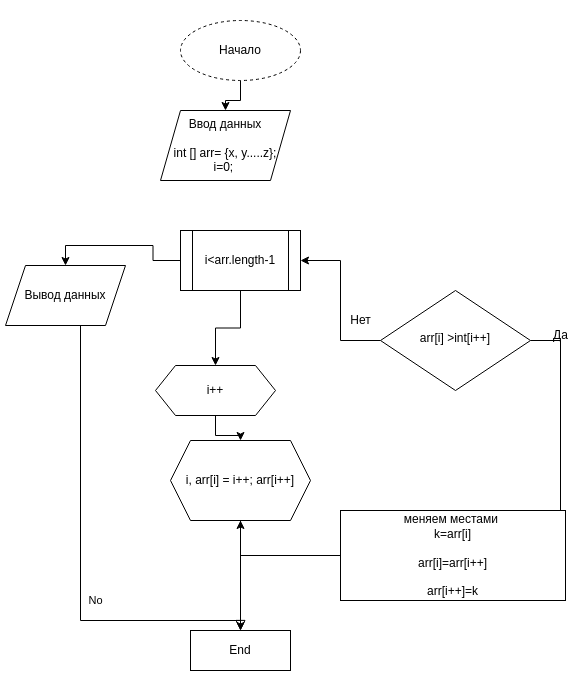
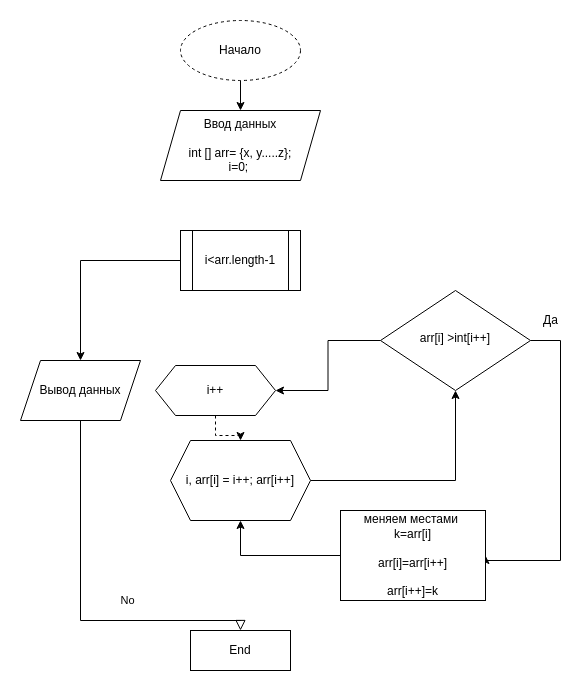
node "Ввод данных int [] arr= {x, y.....z}; i=0;": size 130x70 -> 160x70
edge "arr[i] >int[i++]" -> "i<arr.length-1": now "arr[i] >int[i++]" -> "i++"
node "Вывод данных": moved (66, 296) -> (81, 391)
node "Нет": removed
edge "i<arr.length-1" -> "i++": removed
node "Да": moved (561, 336) -> (551, 321)
edge "i++" -> "i, arr[i] = i++; arr[i++]": style solid -> dashed
node "меняем местами k=arr[i] arr[i]=arr[i++] arr[i++]=k": size 225x90 -> 145x90
edge "i, arr[i] = i++; arr[i++]" -> "End": now "i, arr[i] = i++; arr[i++]" -> "arr[i] >int[i++]"
